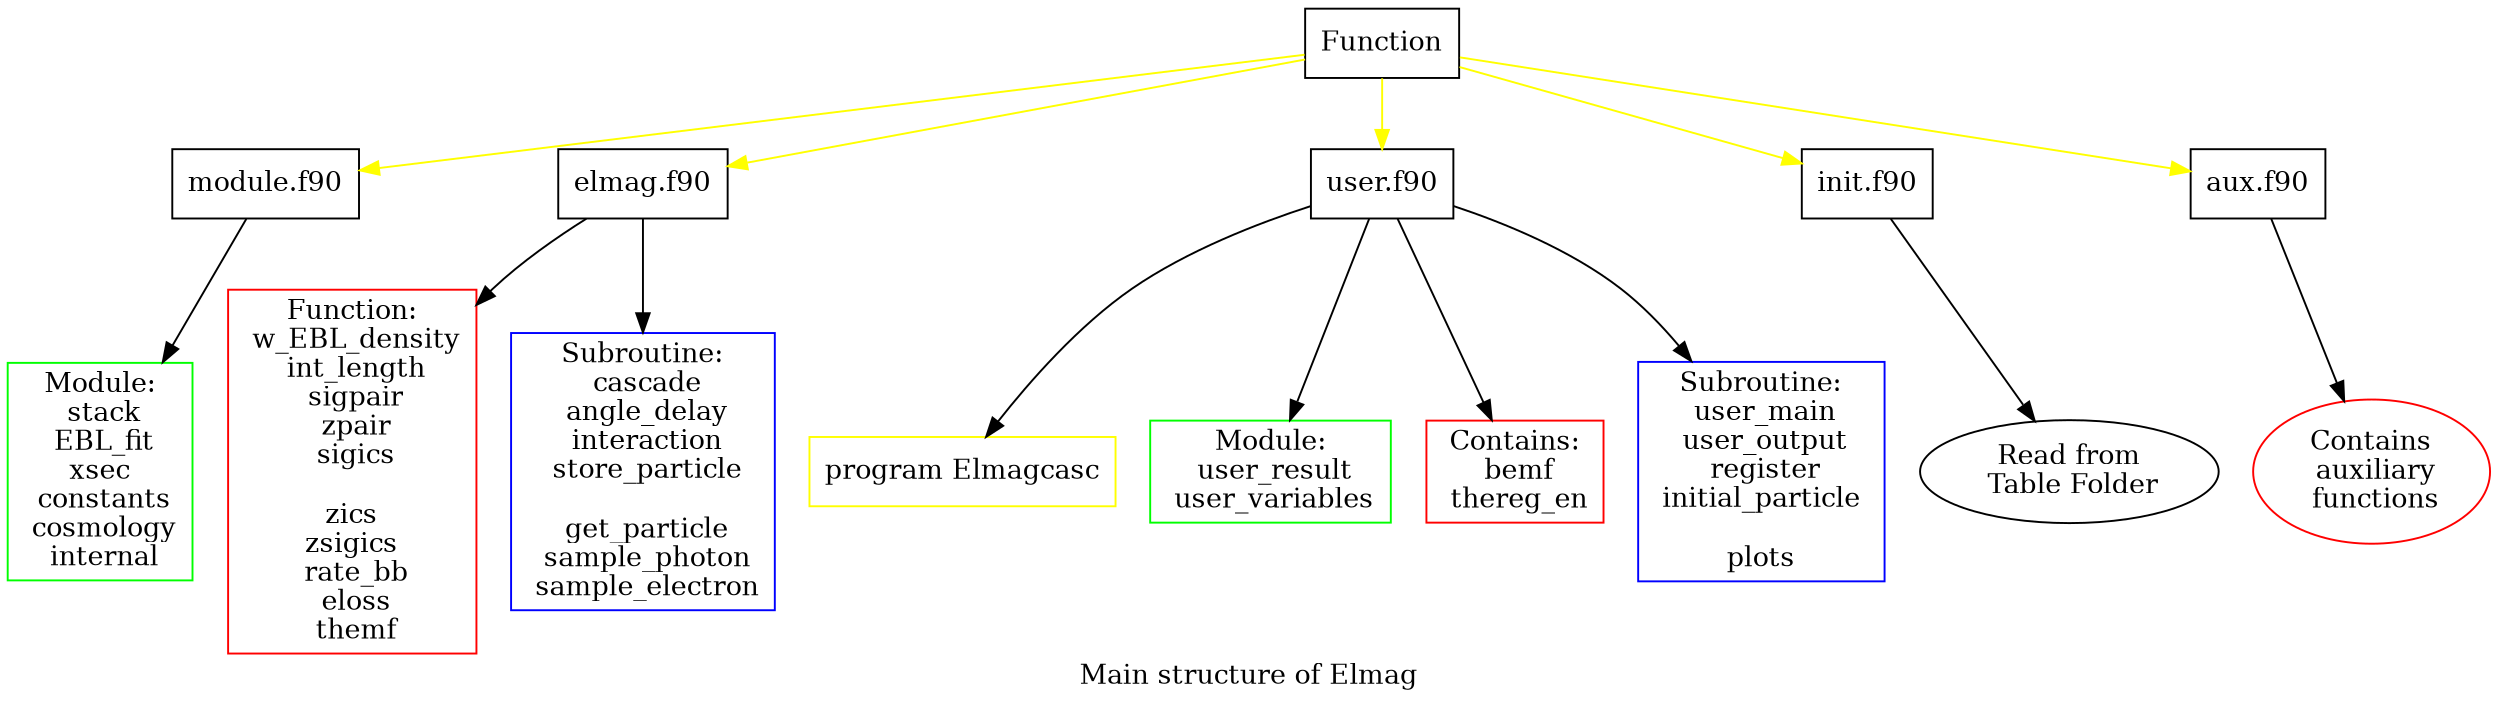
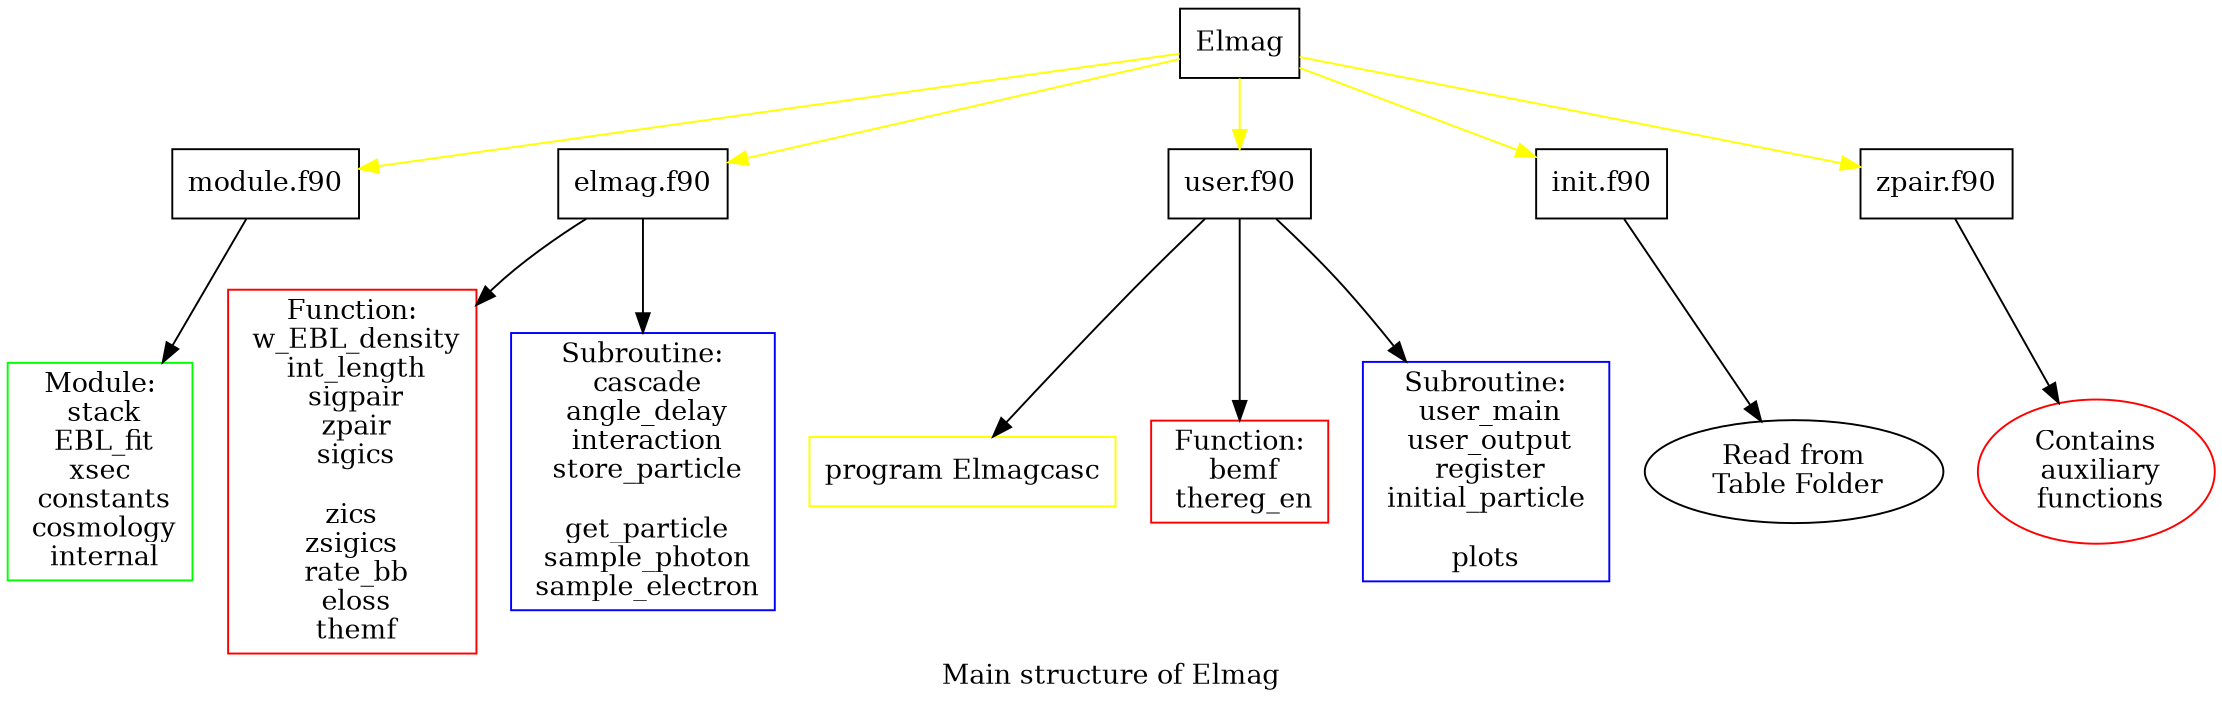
node "Function": label "Function" -> "Elmag"
node "aux.f90": label "aux.f90" -> "zpair.f90"
node "Module: user_result user_variables": removed
node "Contains: bemf thereg_en": label "Contains: bemf thereg_en" -> "Function: bemf thereg_en"
